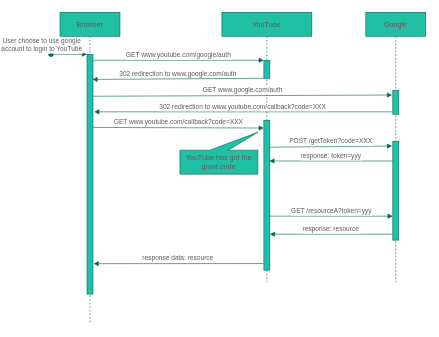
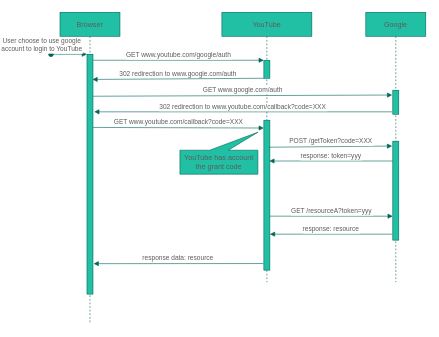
node "YouTube has got the grant code": label "YouTube has got the grant code" -> "YouTube has account the grant code"
